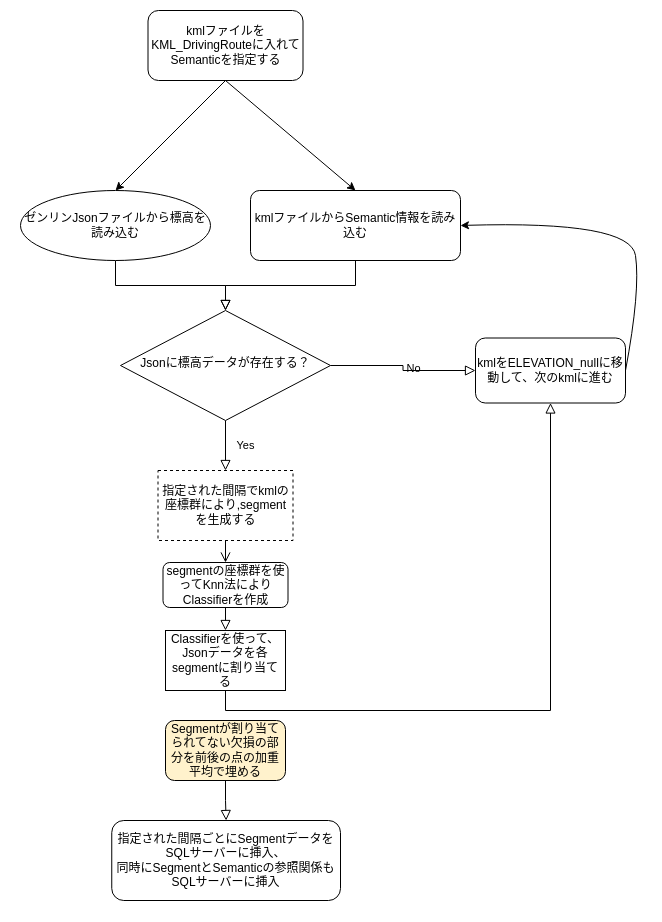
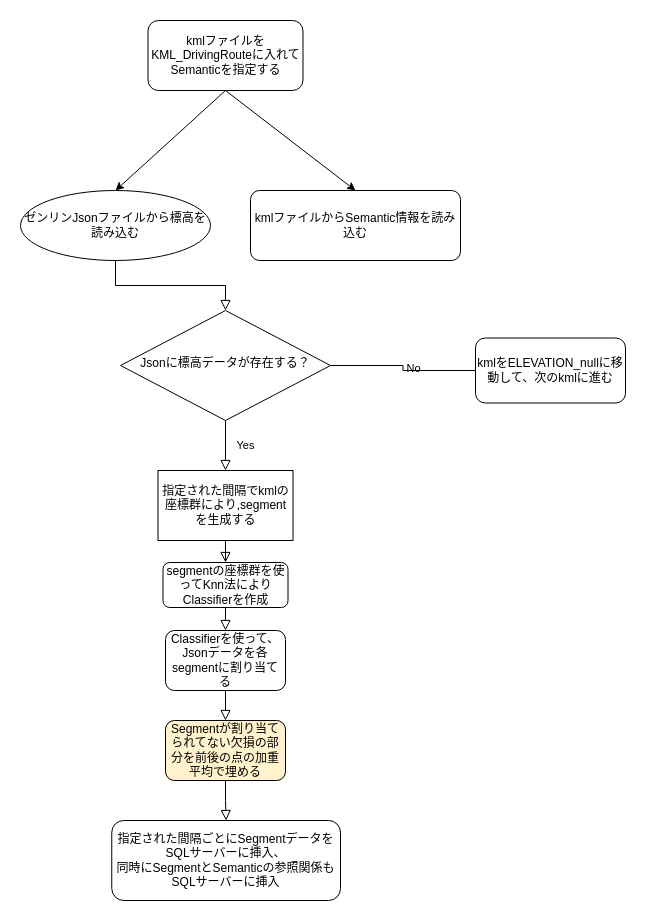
node "kmlファイルをKML_DrivingRouteに入れて Semanticを指定する": moved (226, 46) -> (226, 56)
edge "kmlをELEVATION_nullに移動して、次のkmlに進む" -> "kmlファイルからSemantic情報を読み込む": removed
edge "kmlファイルからSemantic情報を読み込む" -> "Jsonに標高データが存在する？": removed
edge "Jsonに標高データが存在する？" -> "kmlをELEVATION_nullに移動して、次のkmlに進む": arrowhead block -> none
node "指定された間隔でkmlの座標群により,segmentを生成する": style dashed -> solid
edge "指定された間隔でkmlの座標群により,segmentを生成する" -> "segmentの座標群を使ってKnn法によりClassifierを作成": arrowhead open -> block
node "Classifierを使って、Jsonデータを各segmentに割り当てる": shape rectangle -> rounded rectangle
edge "Classifierを使って、Jsonデータを各segmentに割り当てる" -> "kmlをELEVATION_nullに移動して、次のkmlに進む": now "Classifierを使って、Jsonデータを各segmentに割り当てる" -> "Segmentが割り当てられてない欠損の部分を前後の点の加重平均で埋める"
